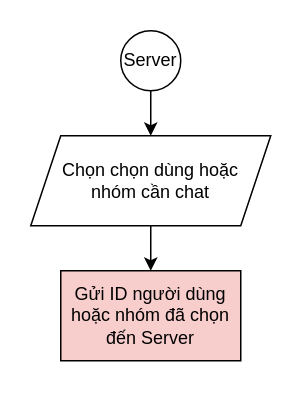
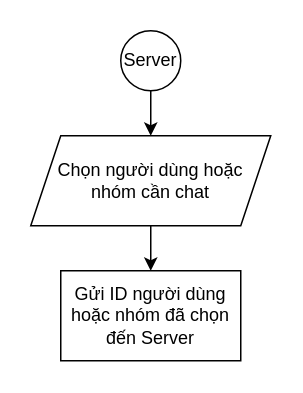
node "Chọn chọn dùng hoặc nhóm cần chat": label "Chọn chọn dùng hoặc nhóm cần chat" -> "Chọn người dùng hoặc nhóm cần chat"
node "Gửi ID người dùng hoặc nhóm đã chọn đến Server": fillcolor #f8cecc -> #ffffff
